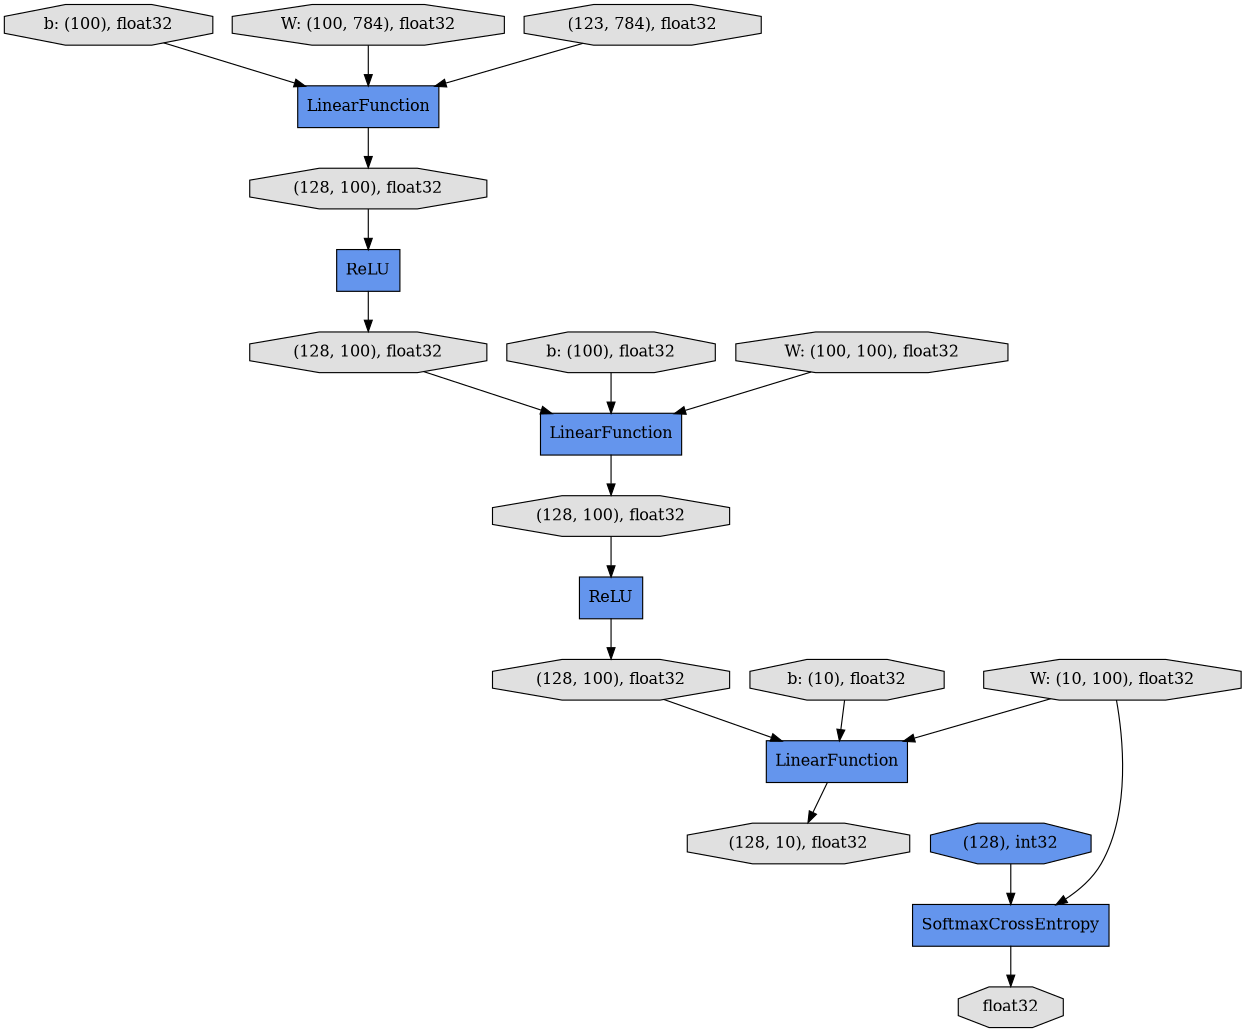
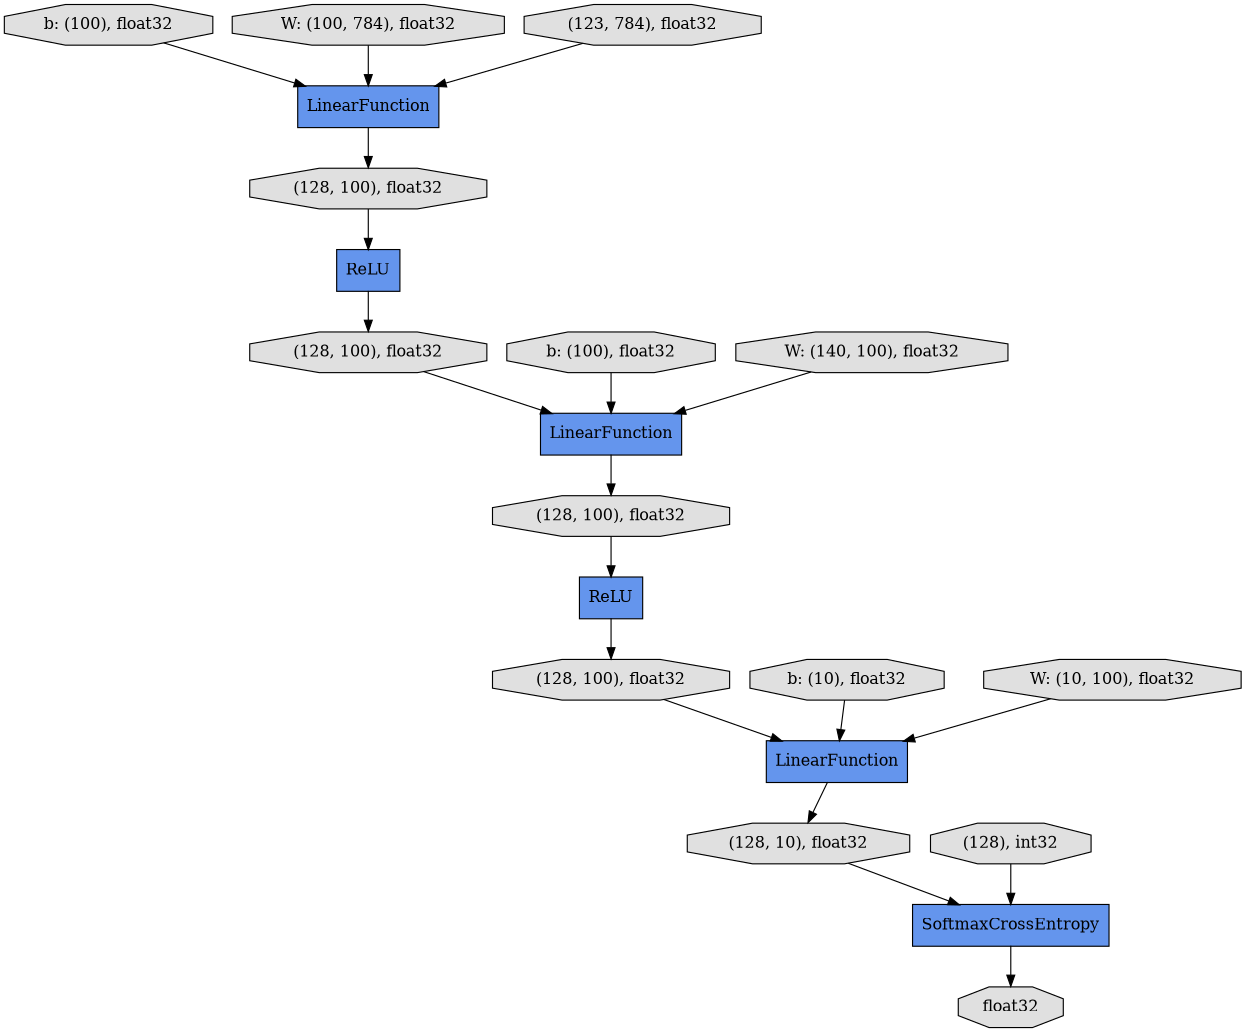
node "W: (100, 100), float32": label "W: (100, 100), float32" -> "W: (140, 100), float32"
edge "W: (10, 100), float32" -> "SoftmaxCrossEntropy": now "(128, 10), float32" -> "SoftmaxCrossEntropy"
node "(128), int32": fillcolor #6495ed -> #e0e0e0
